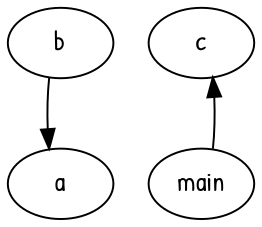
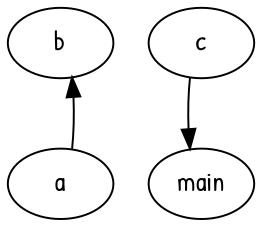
edge "b" -> "a": reversed
edge "main" -> "c": reversed
